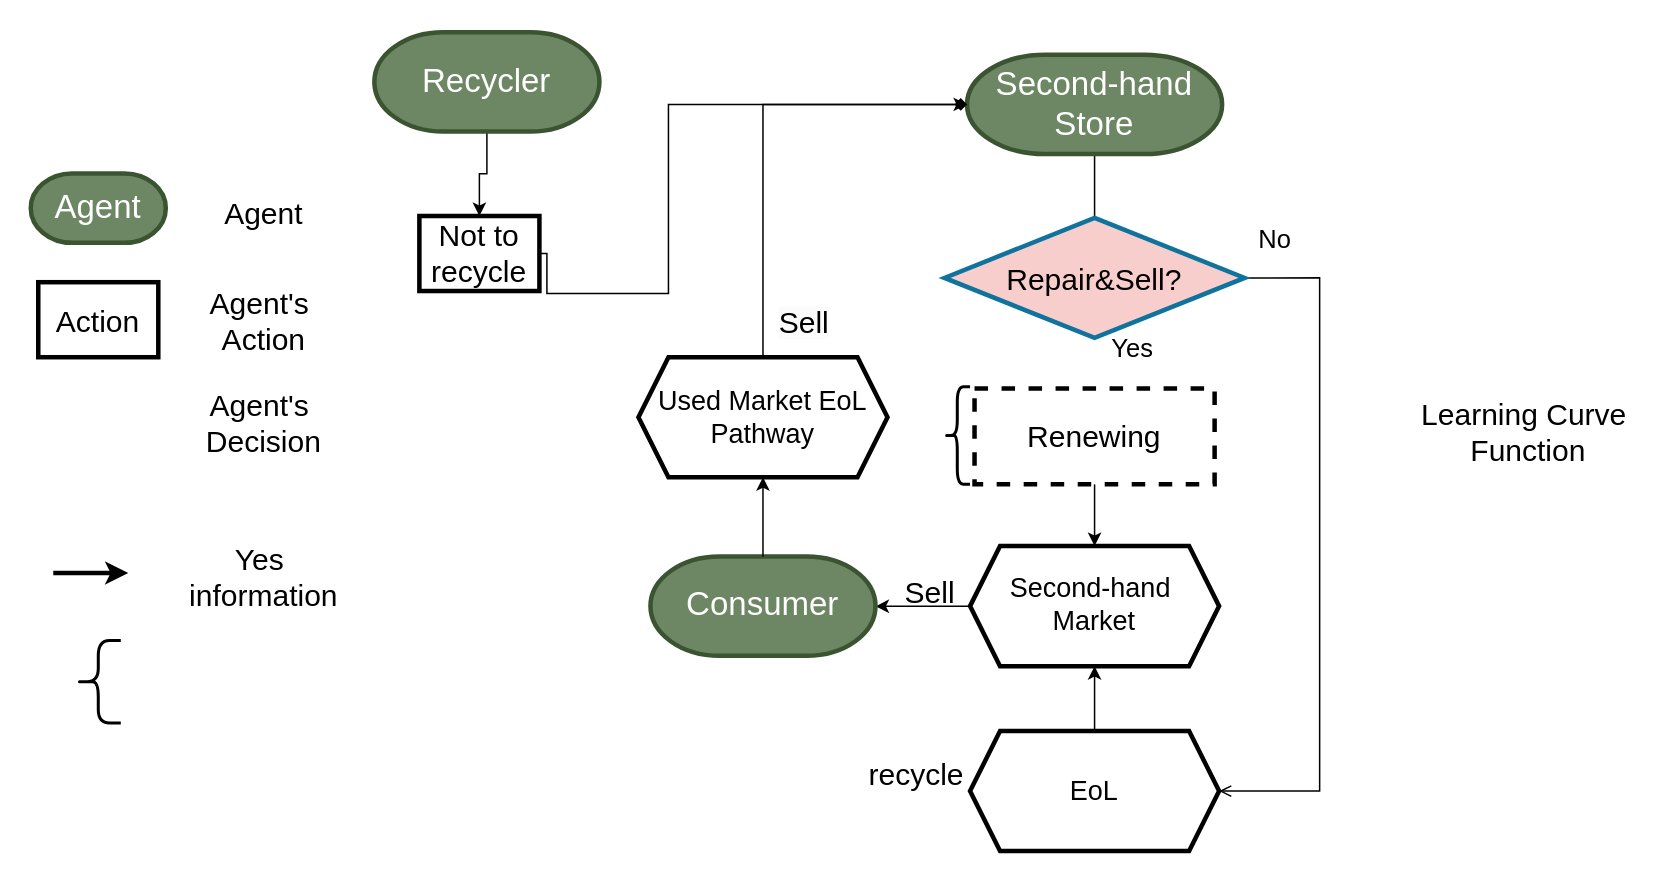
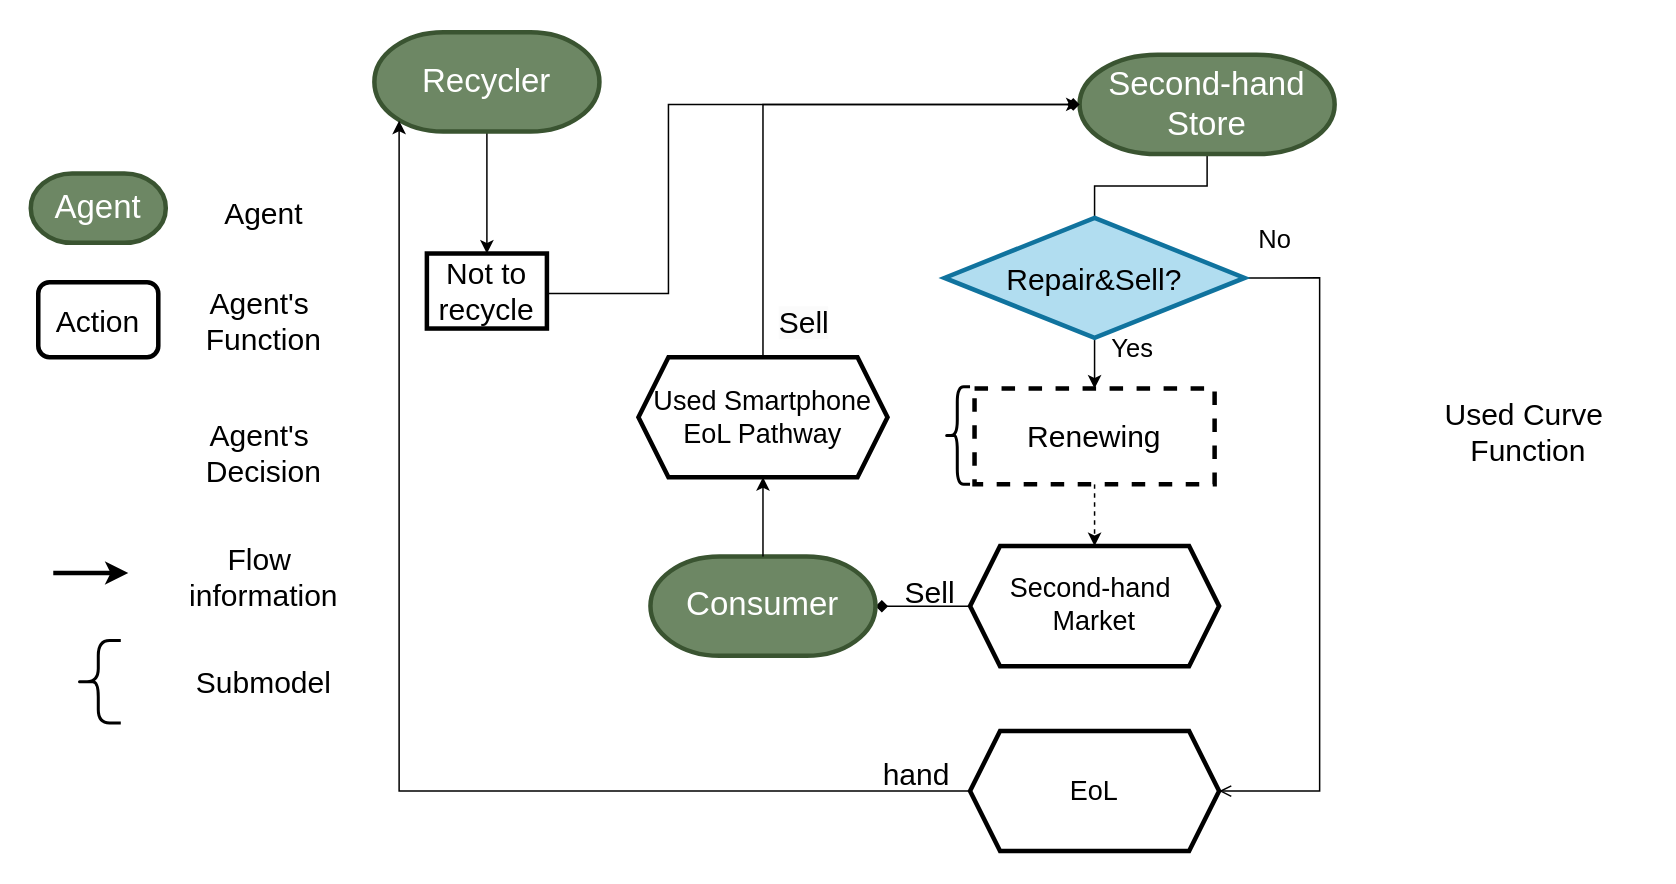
node "Second-hand Store": moved (1094, 104) -> (1207, 104)
node "Not to recycle": moved (479, 253) -> (487, 291)
node "Repair&Sell?": fillcolor #f8cecc -> #b1ddf0
node "Action": shape rectangle -> rounded rectangle
node "Agent's Action": label "Agent's Action" -> "Agent's Function"
edge "Repair&Sell?" -> "Renewing": added
node "Used Market EoL Pathway": label "Used Market EoL Pathway" -> "Used Smartphone EoL Pathway"
node "Agent's Decision": moved (263, 423) -> (263, 453)
node "Learning Curve Function": label "Learning Curve Function" -> "Used Curve Function"
edge "Renewing" -> "Second-hand Market": style solid -> dashed
node "Yes information": label "Yes information" -> "Flow information"
edge "Second-hand Market" -> "Consumer": arrowhead classic -> diamond
node "Submodel": added
edge "EoL" -> "Second-hand Market": now "EoL" -> "Recycler"
node "recycle": label "recycle" -> "hand"
